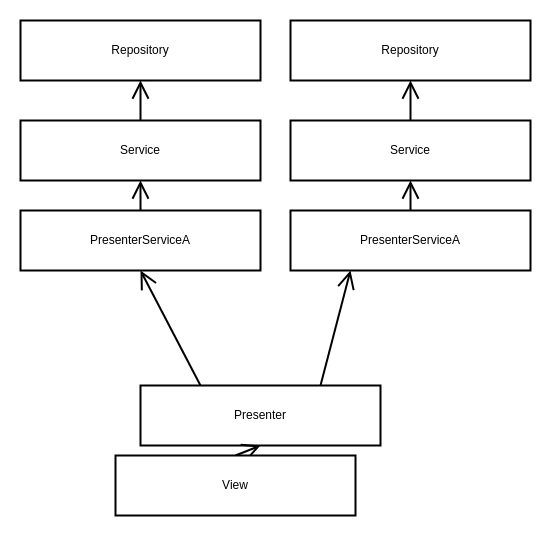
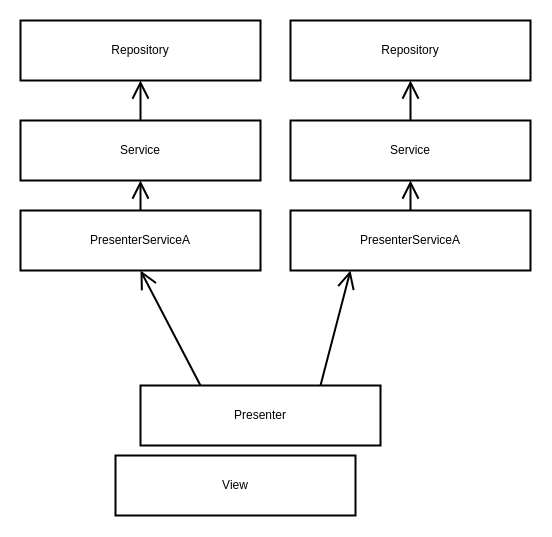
edge "View" -> "Presenter": removed
